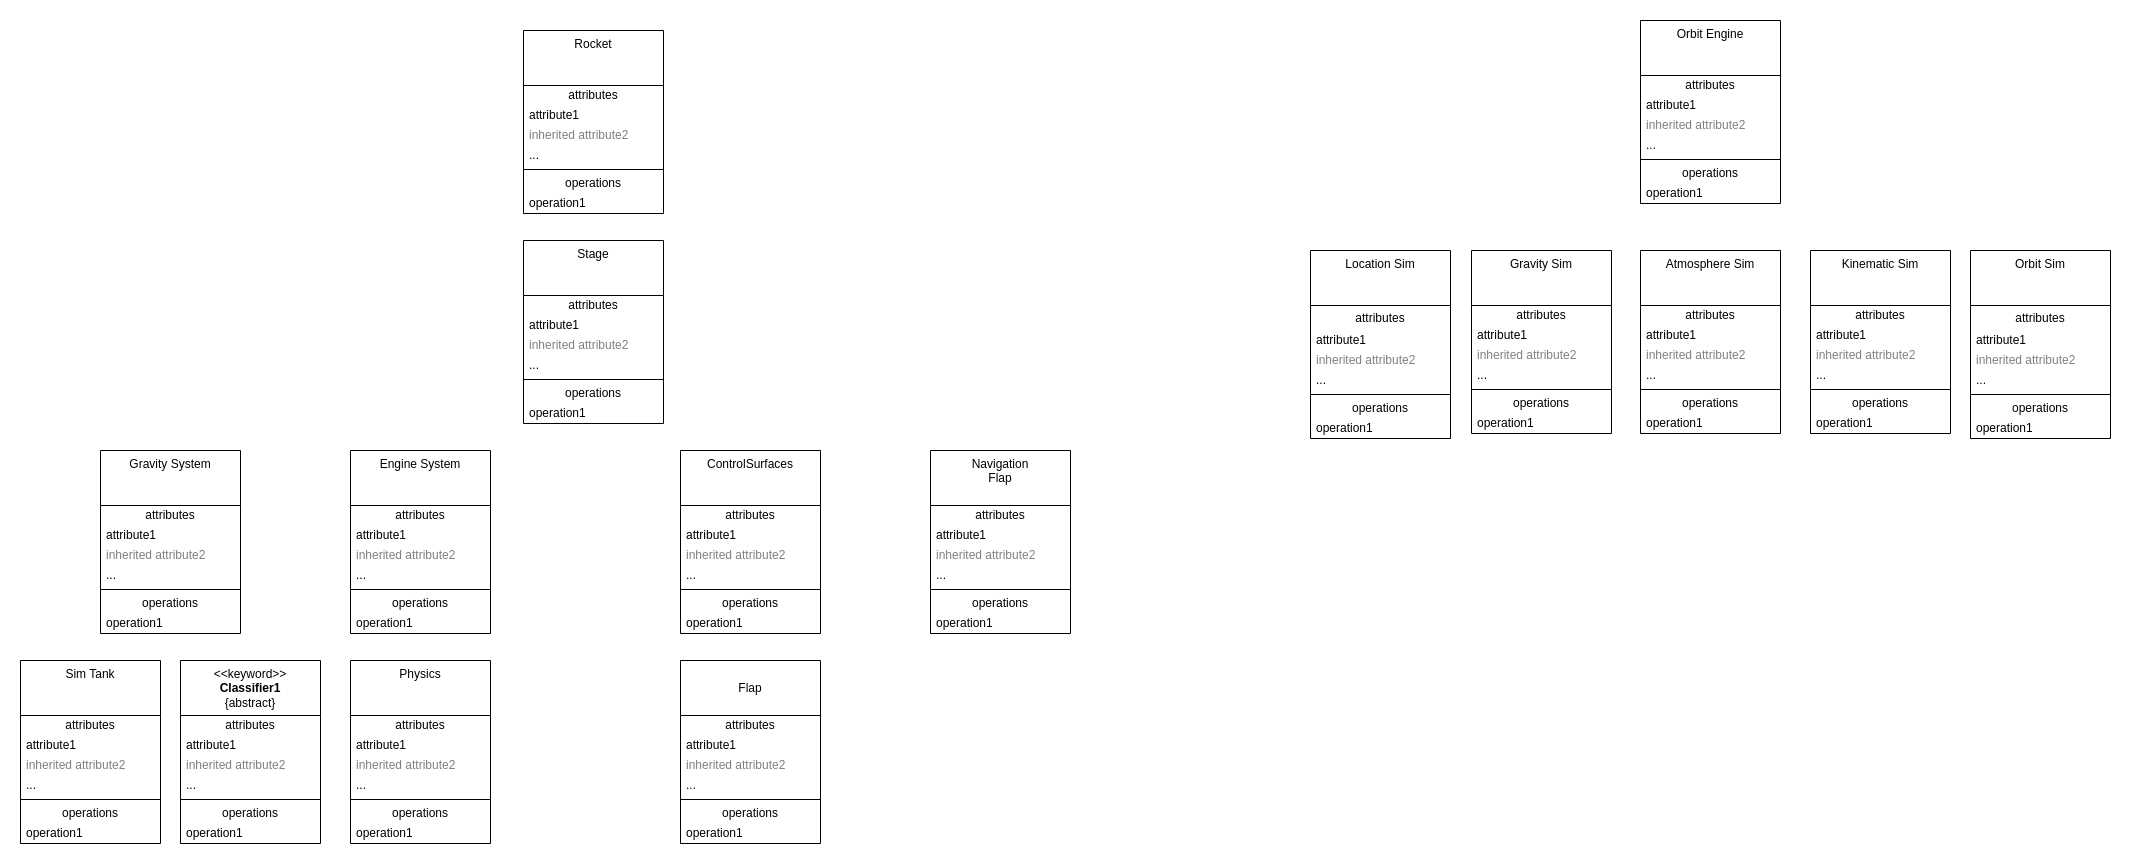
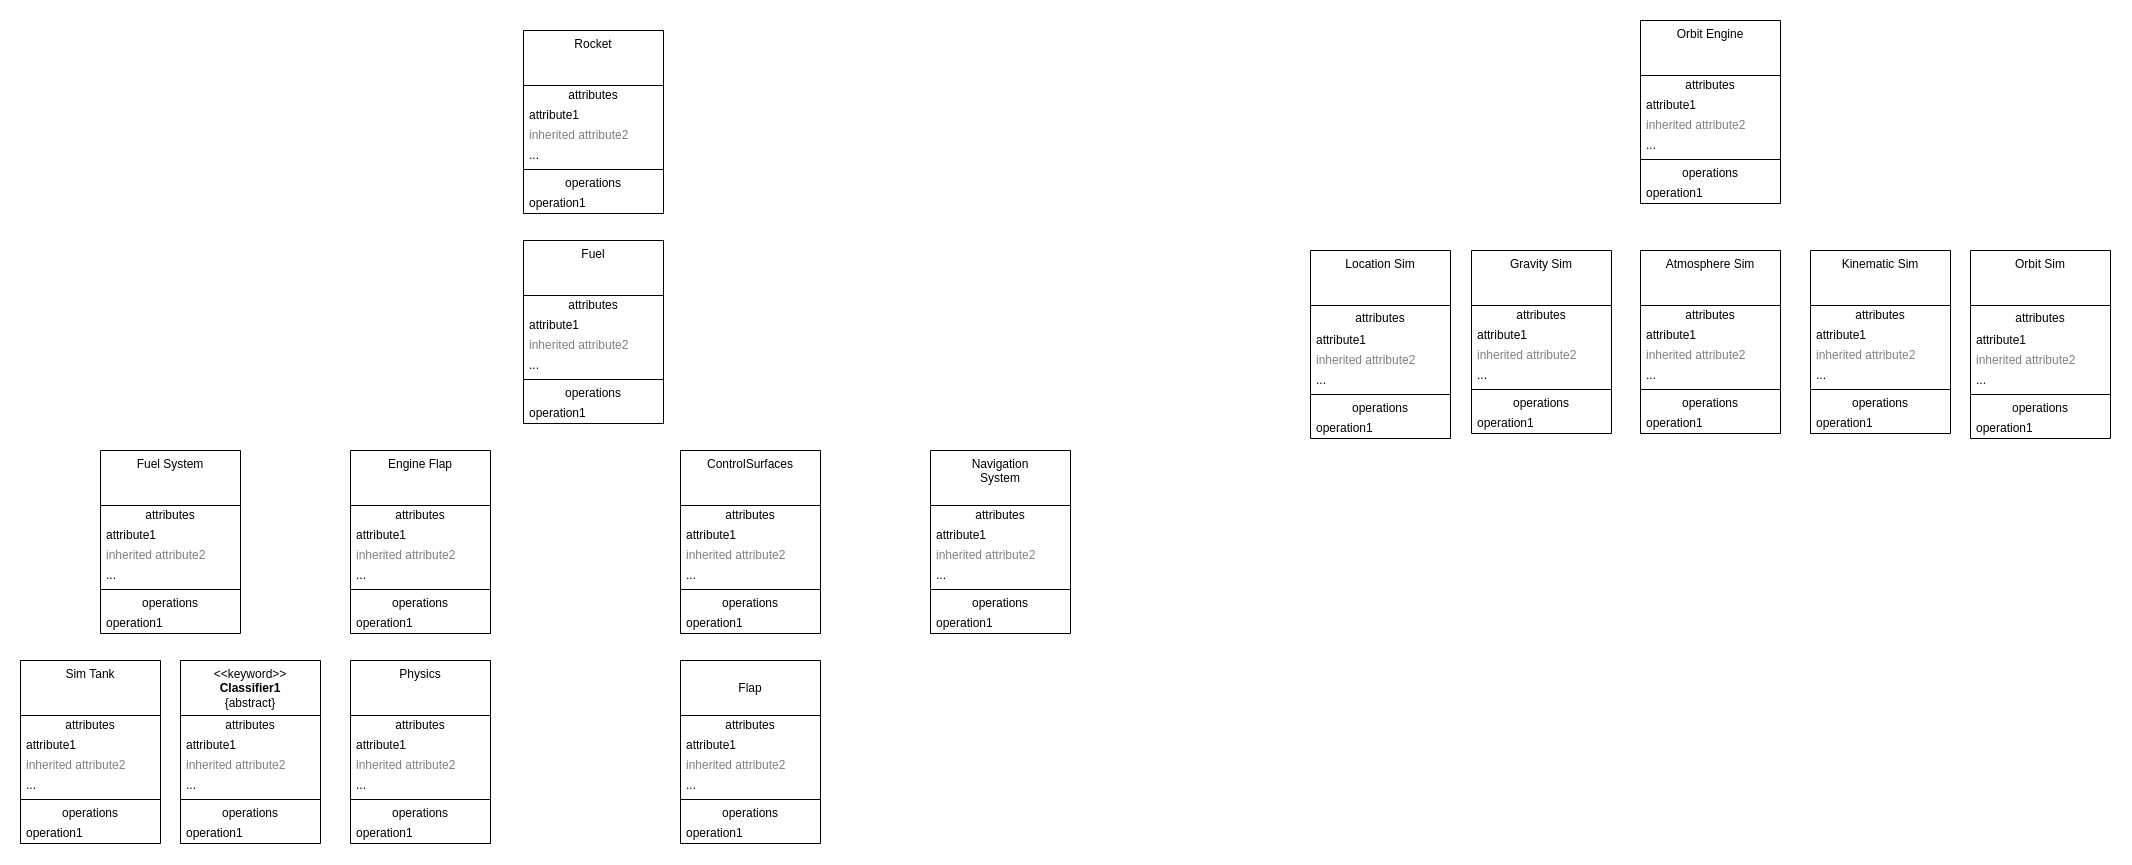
node "Stage": label "Stage" -> "Fuel"
node "Gravity System": label "Gravity System" -> "Fuel System"
node "Engine System": label "Engine System" -> "Engine Flap"
node "Navigation Flap": label "Navigation Flap" -> "Navigation System"
